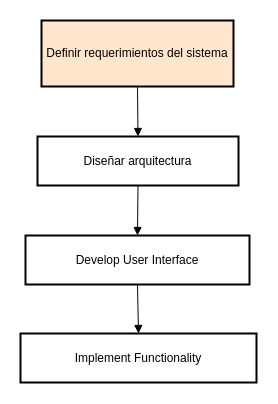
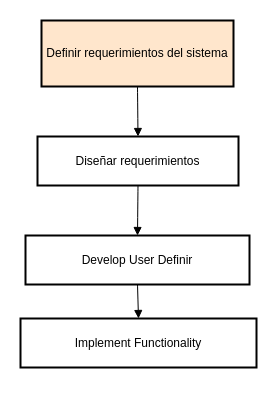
node "Diseñar arquitectura": label "Diseñar arquitectura" -> "Diseñar requerimientos"
node "Develop User Interface": label "Develop User Interface" -> "Develop User Definir"
node "Implement Functionality": moved (139, 358) -> (139, 343)
